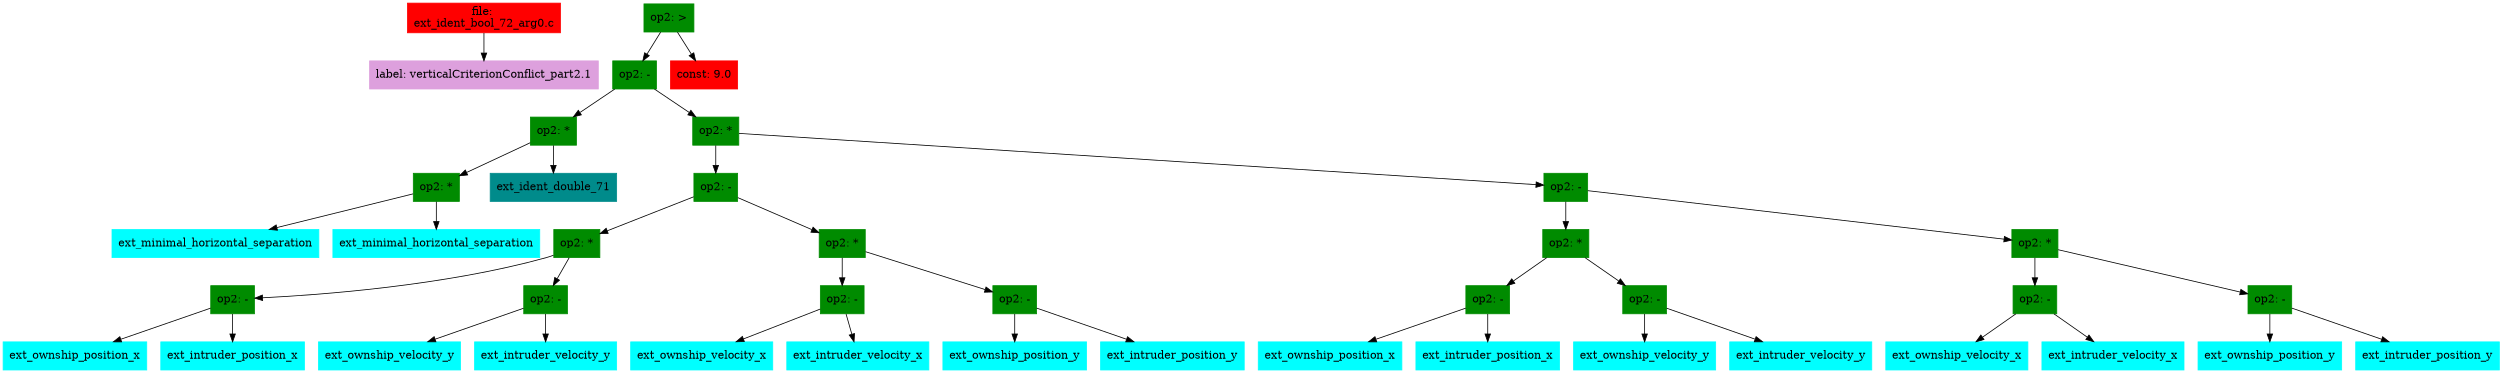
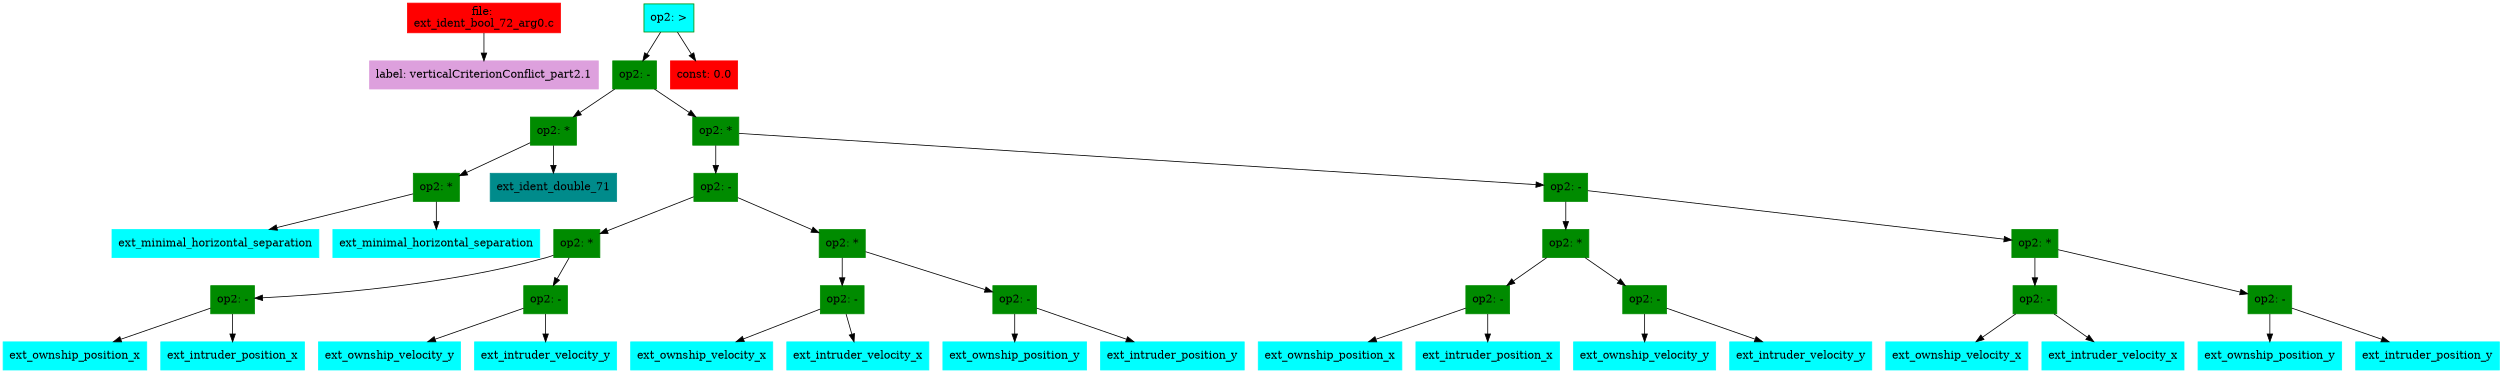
node "op2: >": fillcolor green4 -> cyan1
node "const: 9.0": label "const: 9.0" -> "const: 0.0"
